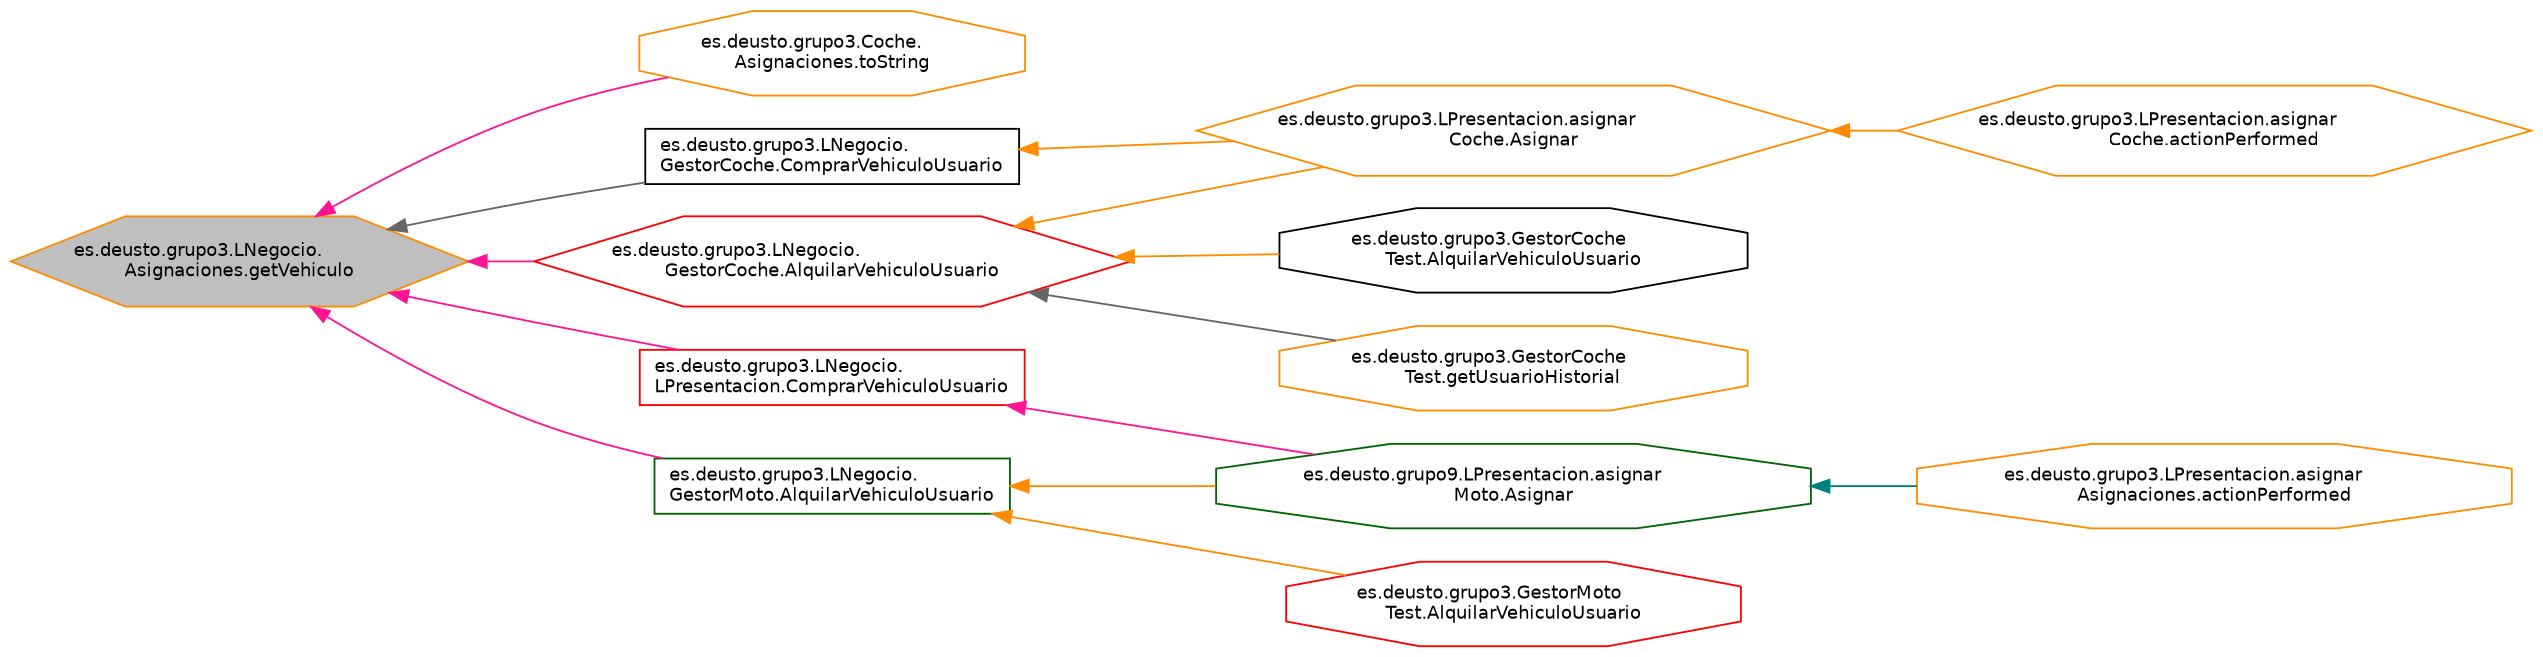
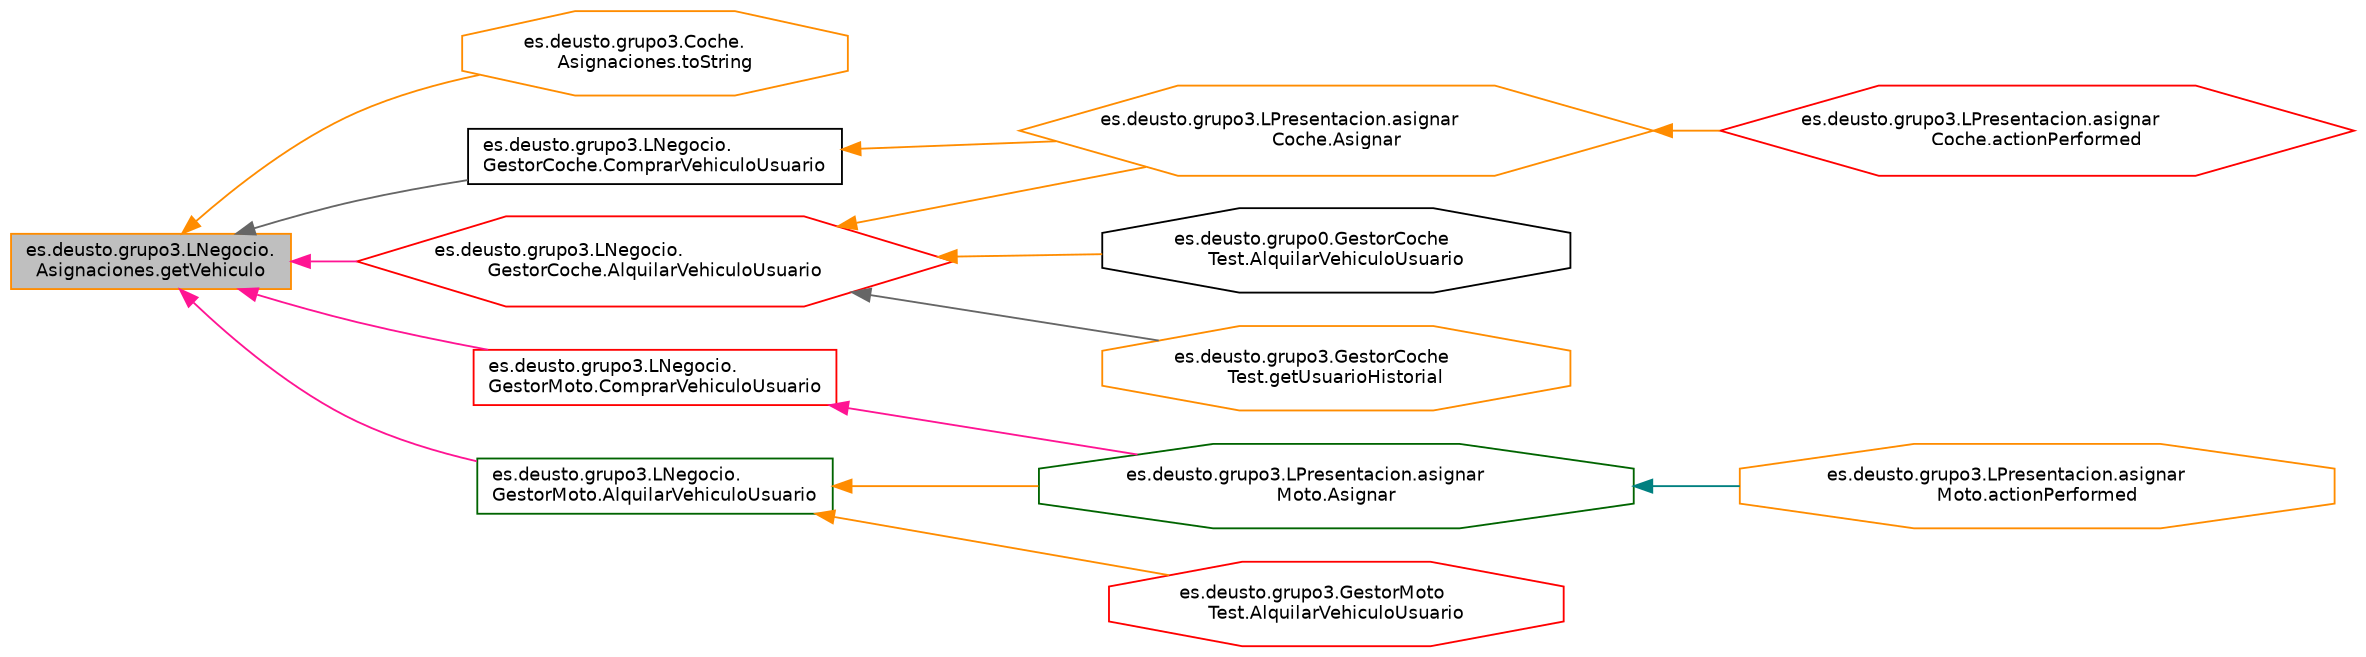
edge "es.deusto.grupo3.Coche. Asignaciones.toString" -> "es.deusto.grupo3.LNegocio. Asignaciones.getVehiculo": color deeppink -> darkorange
node "es.deusto.grupo3.LPresentacion.asignar Coche.actionPerformed": color darkorange -> red
node "es.deusto.grupo3.GestorCoche Test.AlquilarVehiculoUsuario": label "es.deusto.grupo3.GestorCoche Test.AlquilarVehiculoUsuario" -> "es.deusto.grupo0.GestorCoche Test.AlquilarVehiculoUsuario"
node "es.deusto.grupo3.LNegocio. Asignaciones.getVehiculo": shape hexagon -> box
node "es.deusto.grupo3.LNegocio. LPresentacion.ComprarVehiculoUsuario": label "es.deusto.grupo3.LNegocio. LPresentacion.ComprarVehiculoUsuario" -> "es.deusto.grupo3.LNegocio. GestorMoto.ComprarVehiculoUsuario"
node "es.deusto.grupo9.LPresentacion.asignar Moto.Asignar": label "es.deusto.grupo9.LPresentacion.asignar Moto.Asignar" -> "es.deusto.grupo3.LPresentacion.asignar Moto.Asignar"
node "es.deusto.grupo3.LPresentacion.asignar Asignaciones.actionPerformed": label "es.deusto.grupo3.LPresentacion.asignar Asignaciones.actionPerformed" -> "es.deusto.grupo3.LPresentacion.asignar Moto.actionPerformed"
